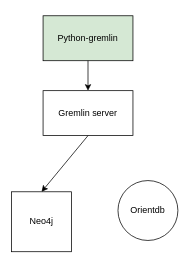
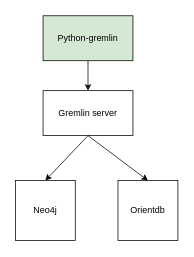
edge "Gremlin server" -> "Orientdb": added
node "Orientdb": shape ellipse -> rectangle
node "Neo4j": moved (42, 222) -> (45, 210)
